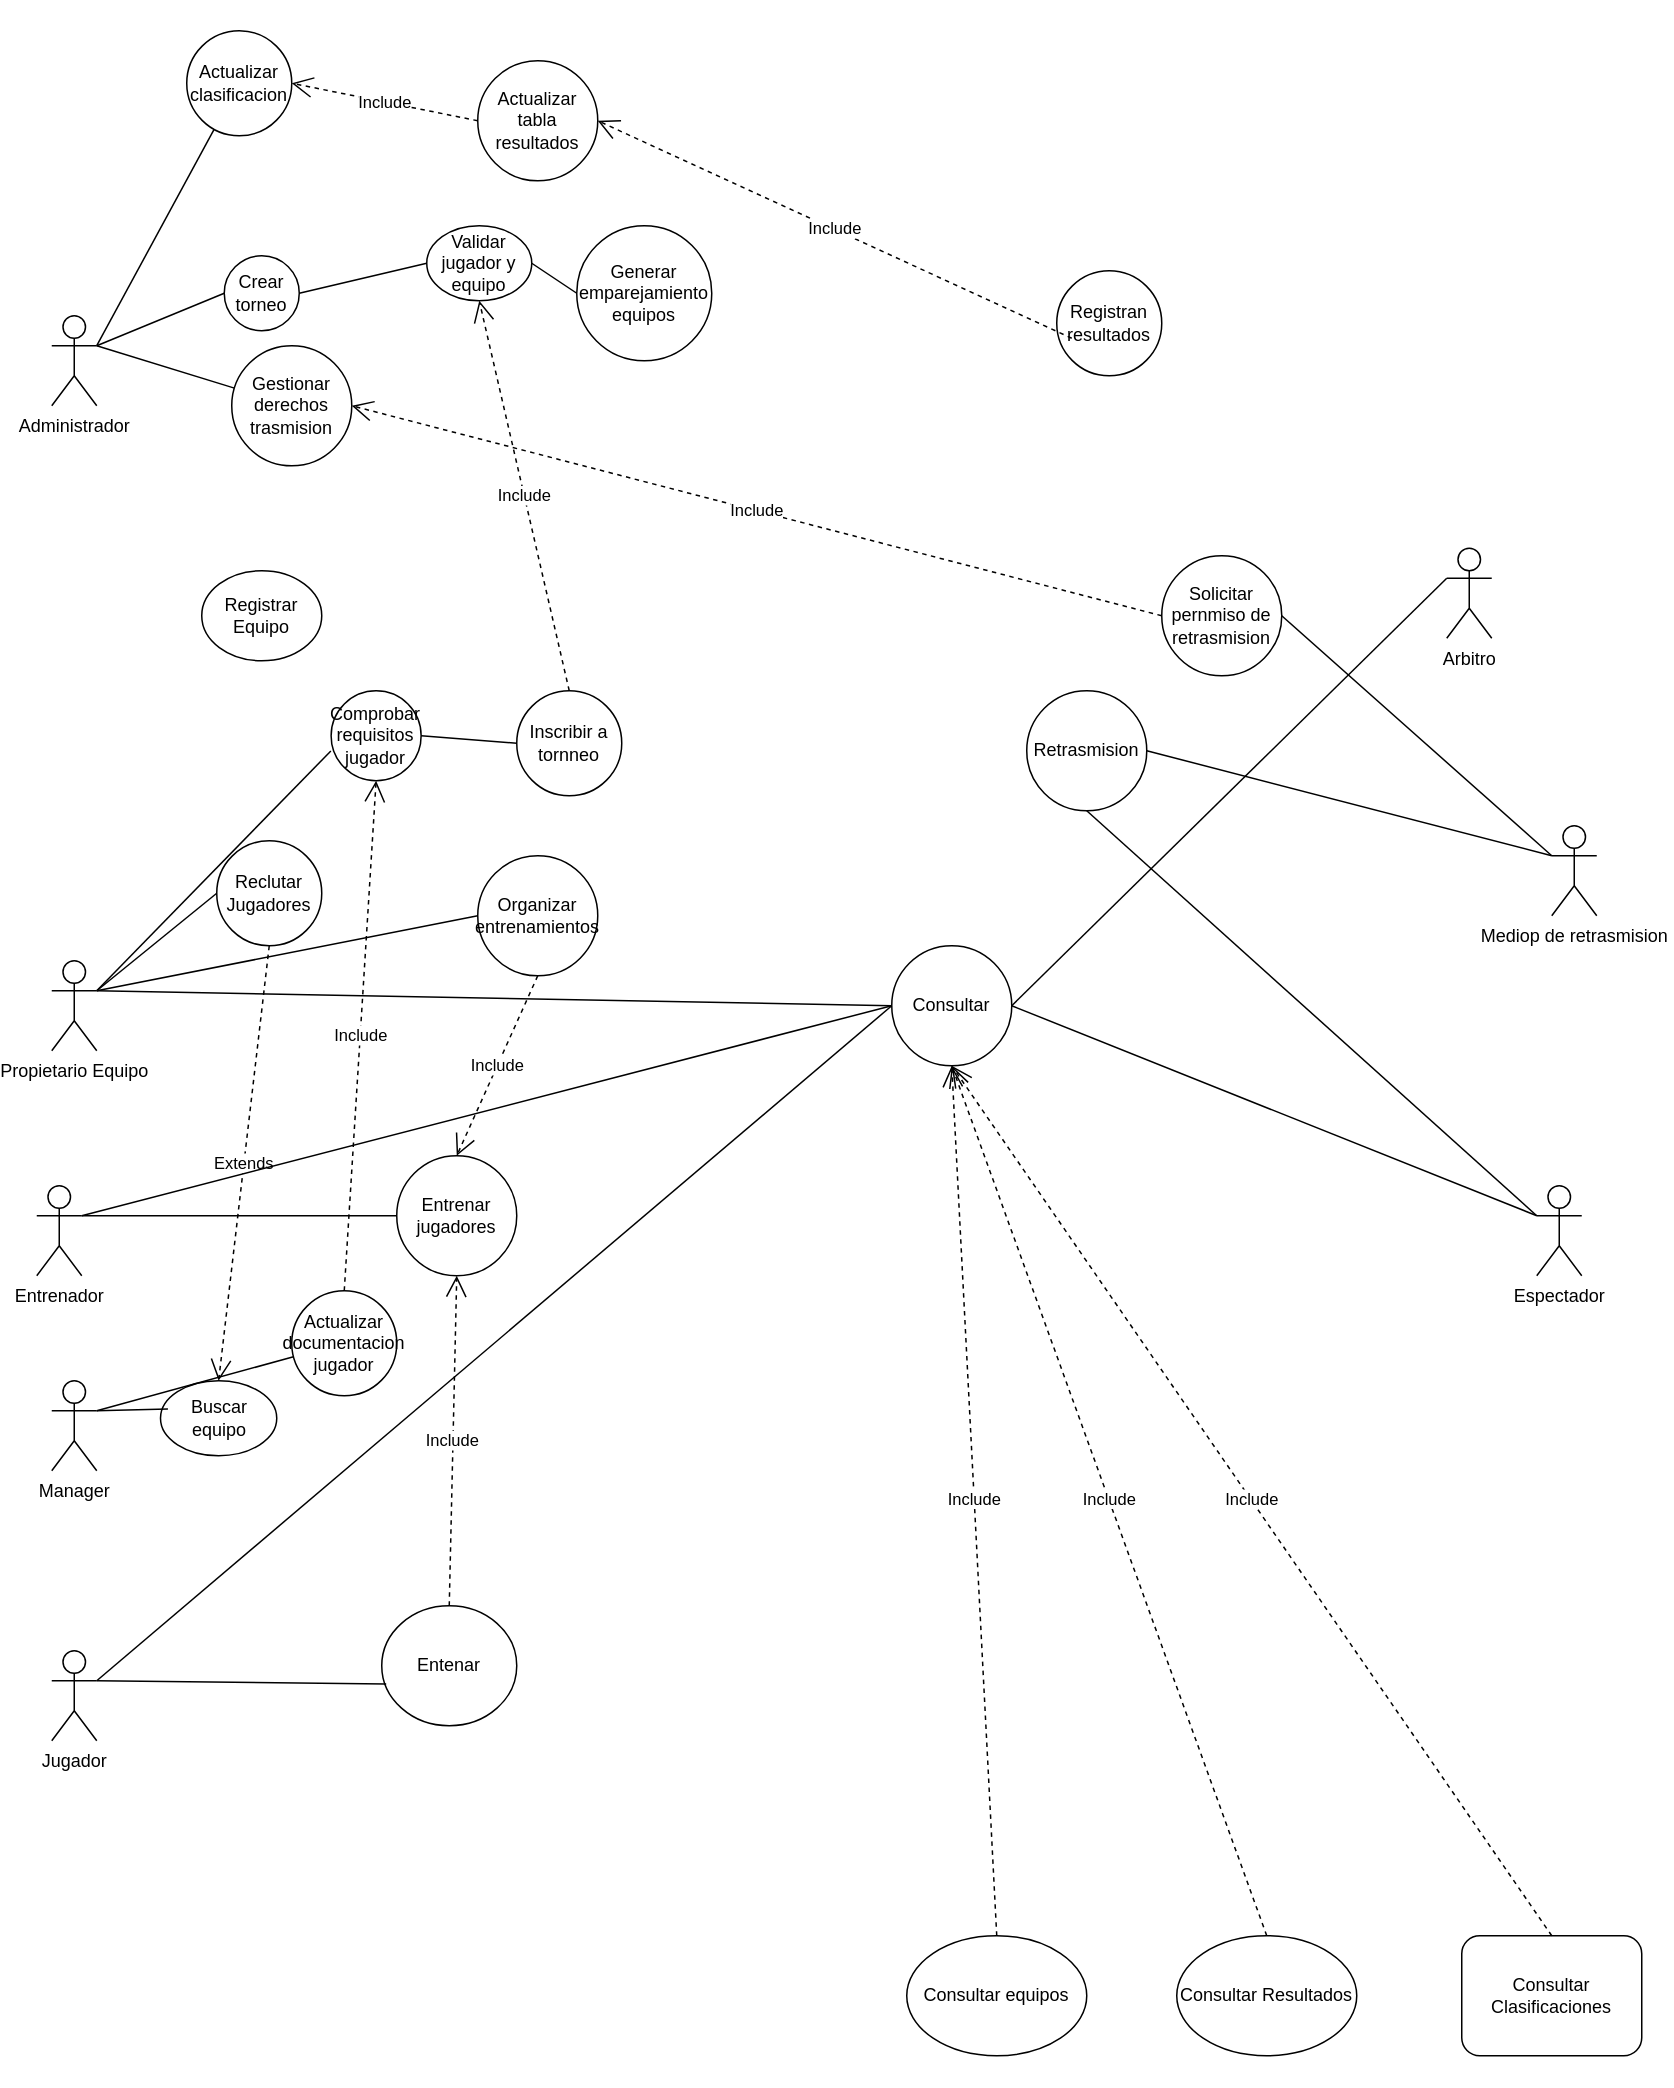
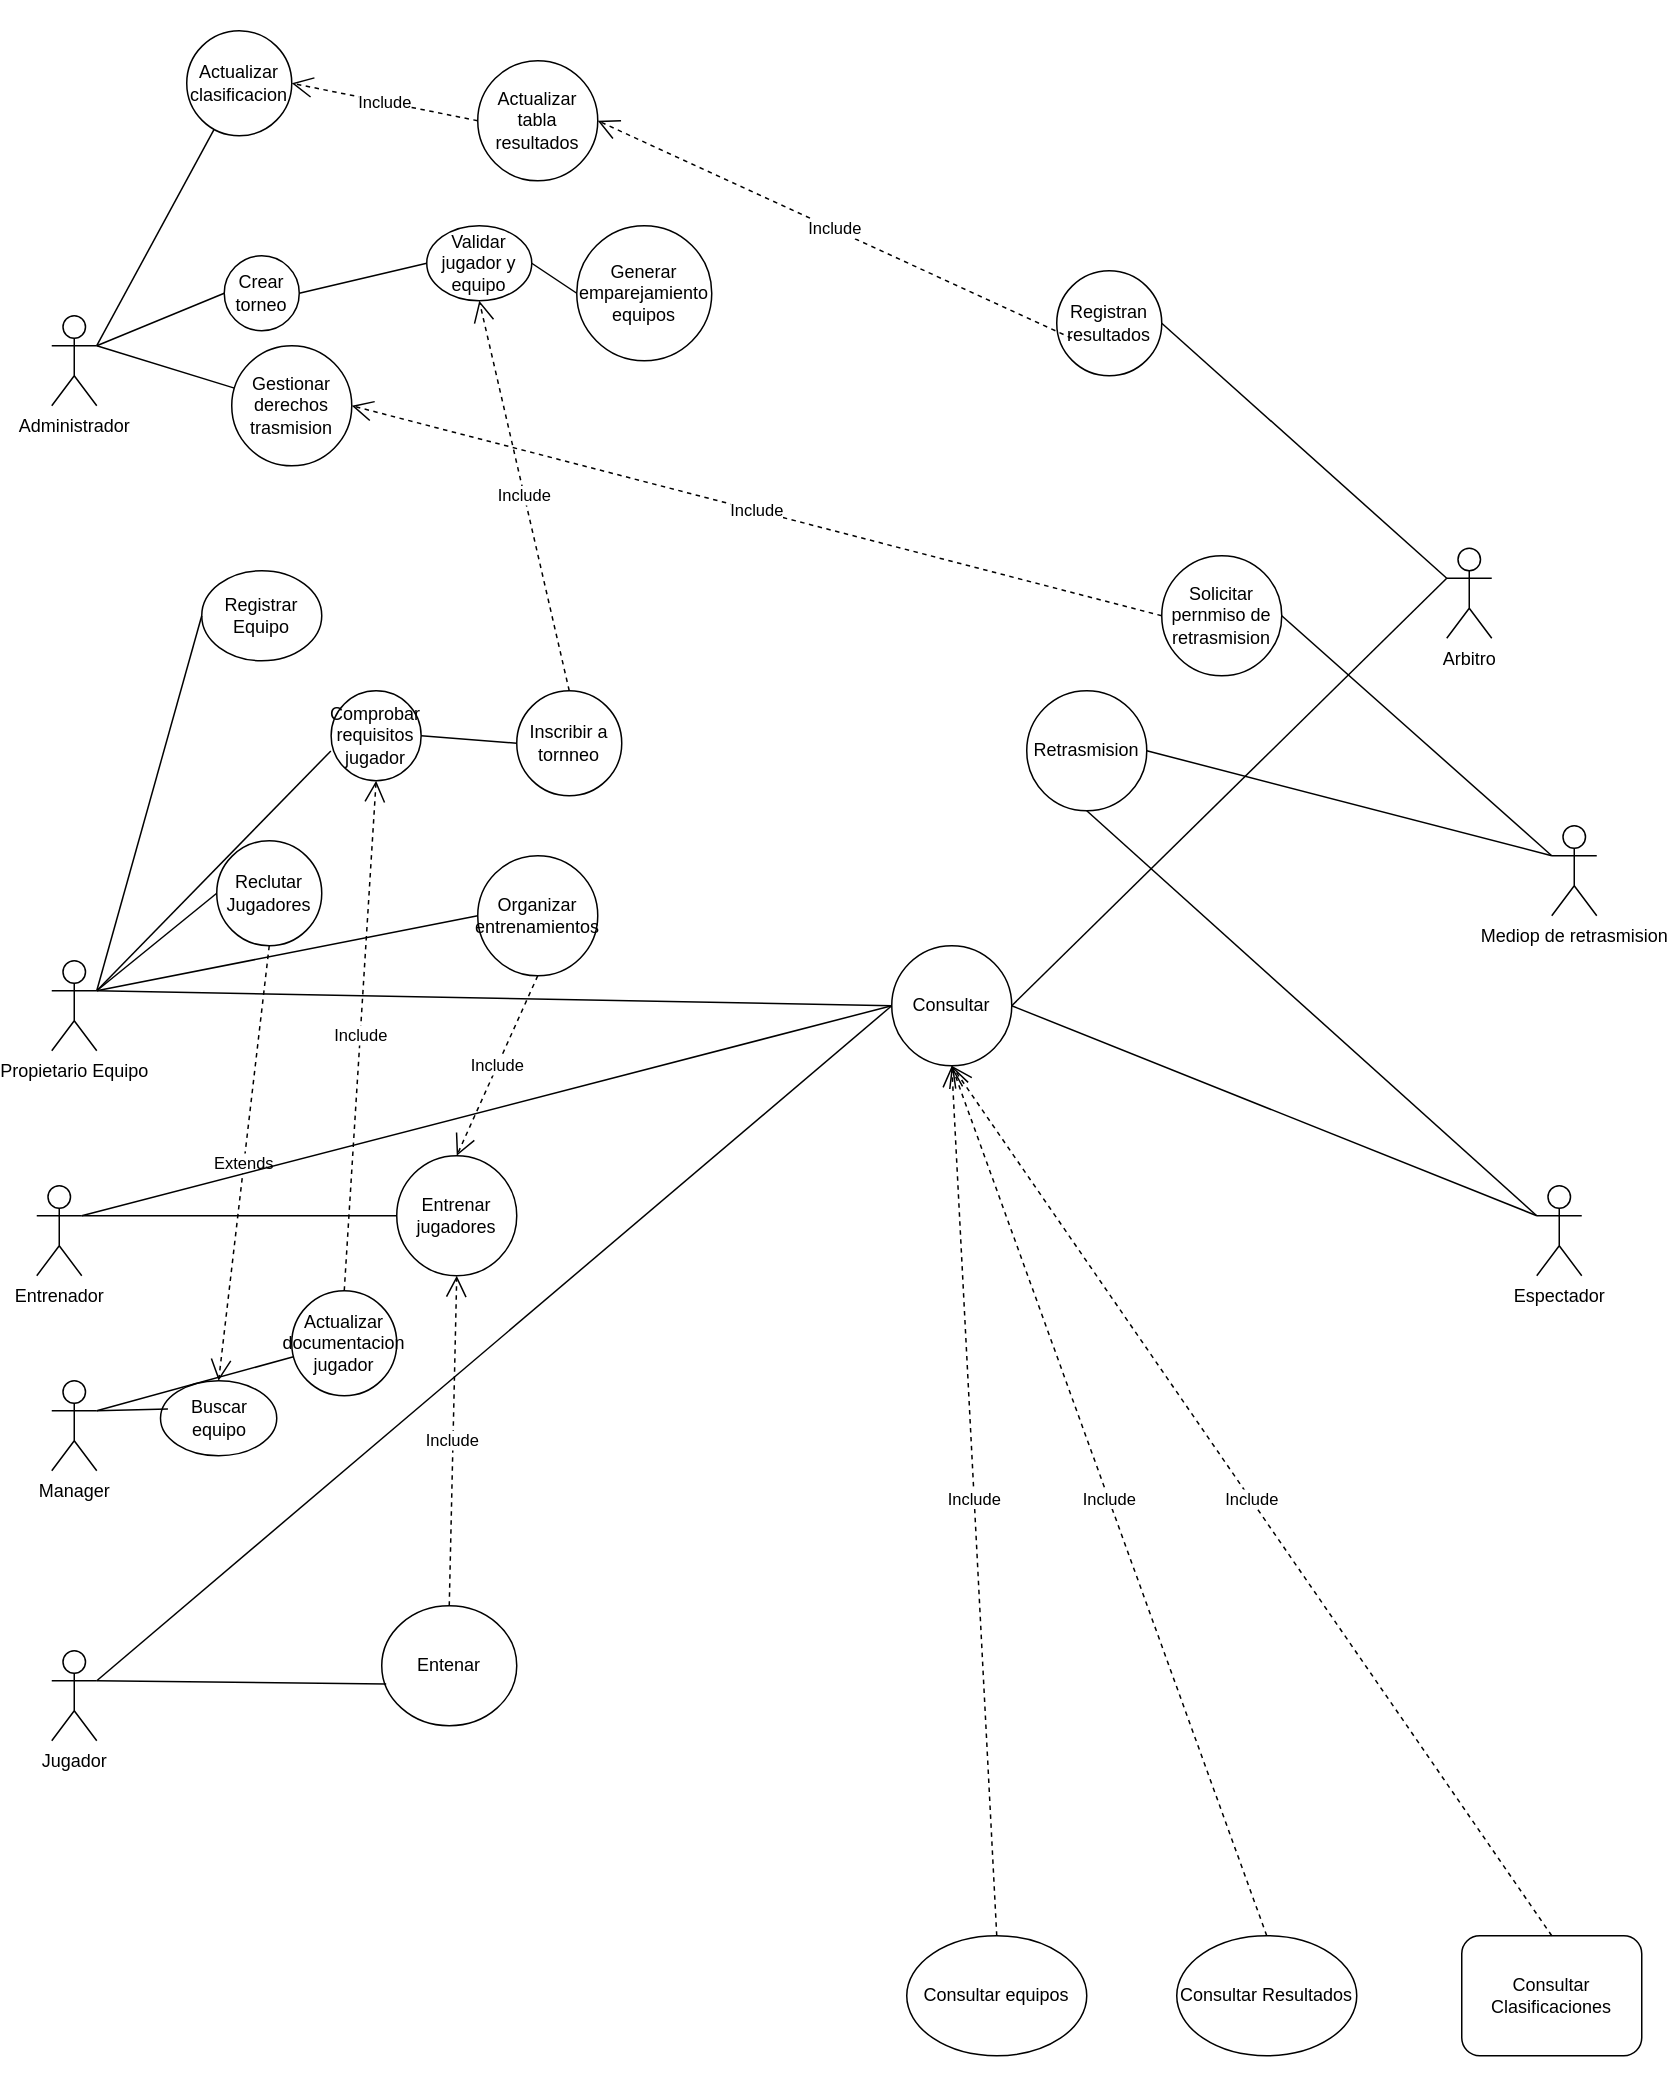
edge "Registran resultados" -- "Arbitro": added
edge "Registrar Equipo" -- "Propietario Equipo": added
